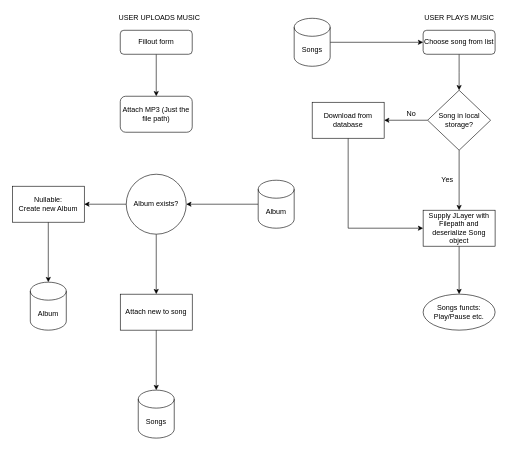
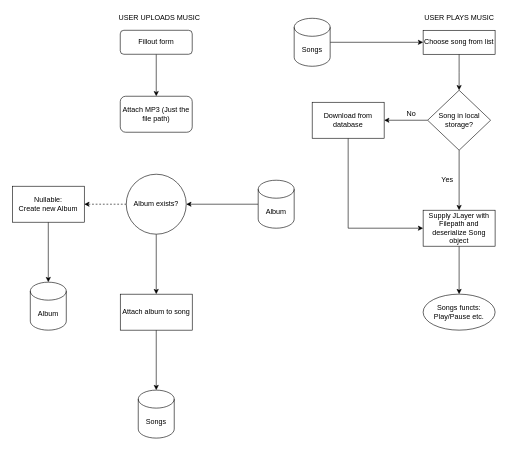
node "Choose song from list": shape rounded rectangle -> rectangle
edge "Album exists?" -> "Nullable: Create new Album": style solid -> dashed
node "Attach new to song": label "Attach new to song" -> "Attach album to song"
